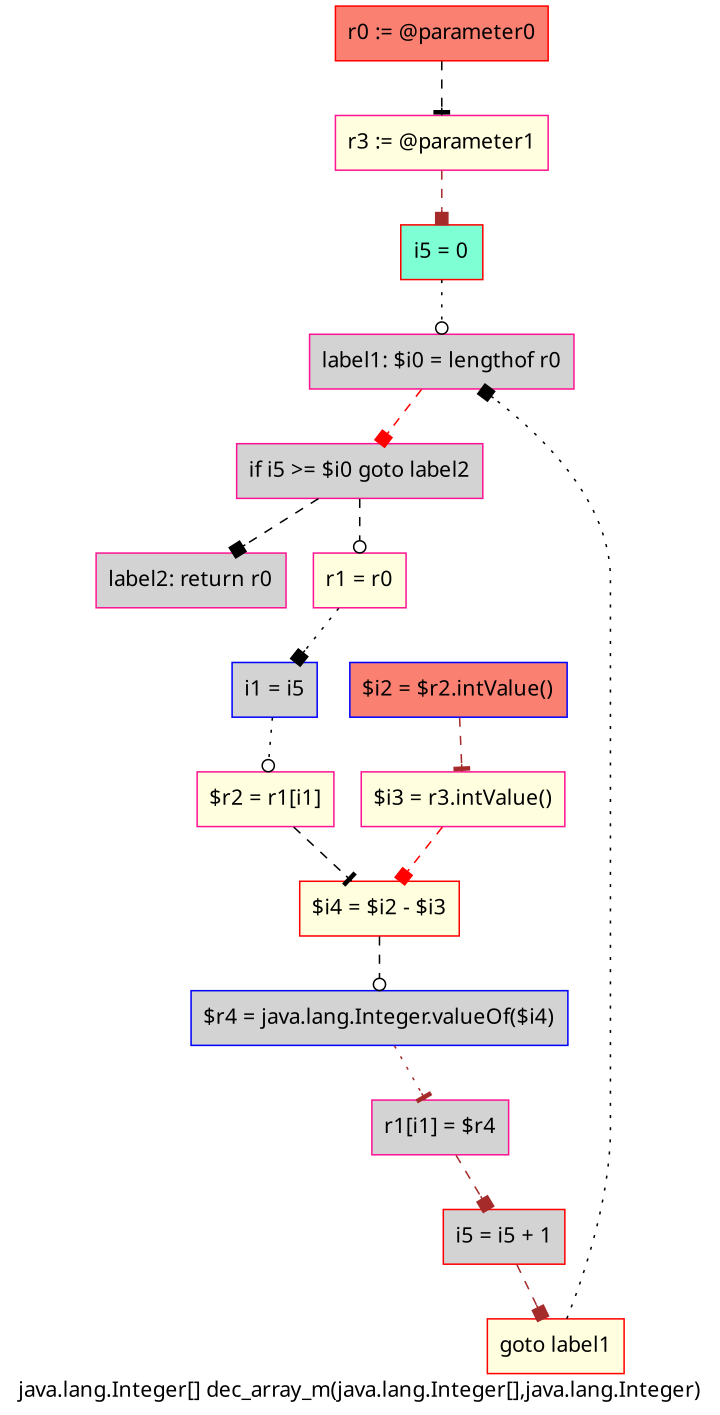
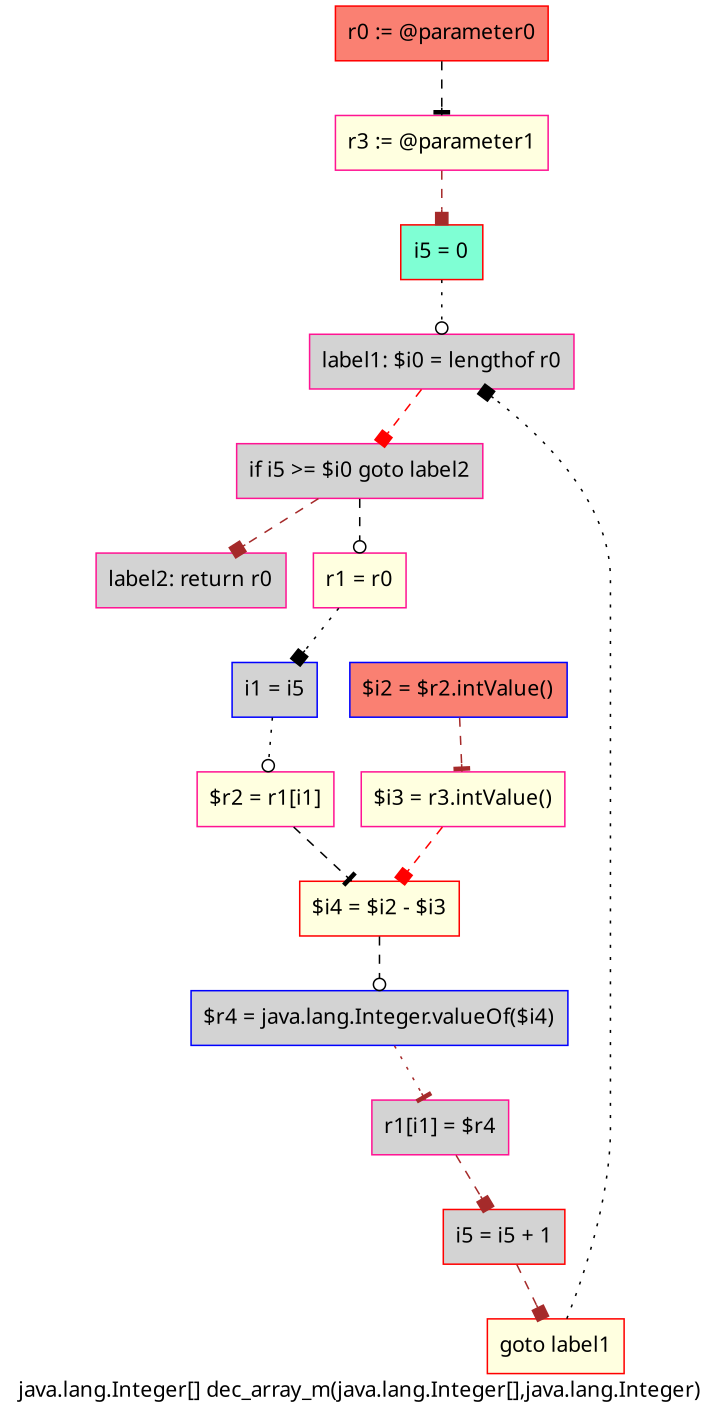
edge "if i5 >= $i0 goto label2" -> "label2: return r0": color black -> brown
